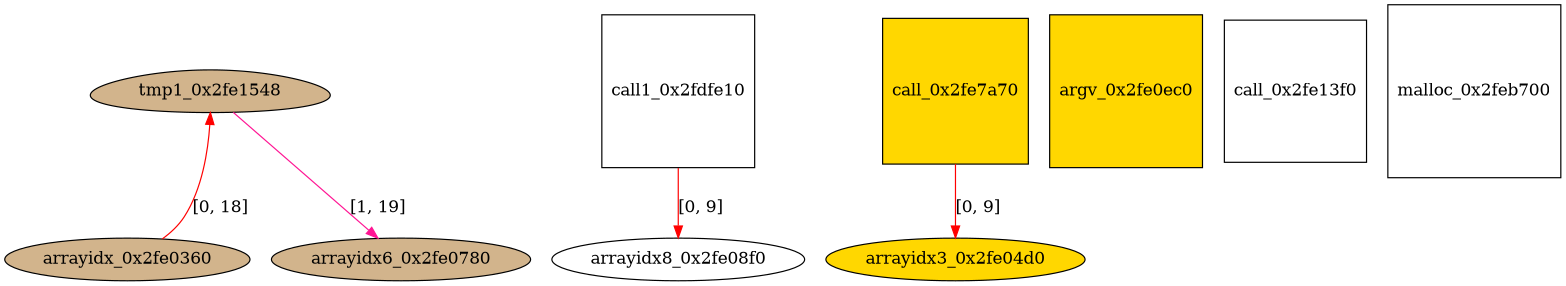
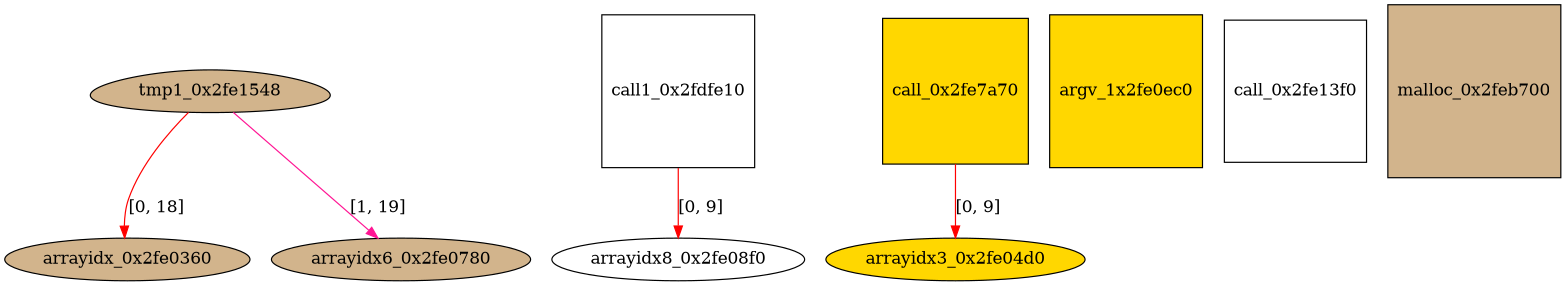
node "argv_0x2fe0ec0": label "argv_0x2fe0ec0" -> "argv_1x2fe0ec0"
node "malloc_0x2feb700": fillcolor white -> tan
edge "arrayidx_0x2fe0360" -> "tmp1_0x2fe1548": reversed
